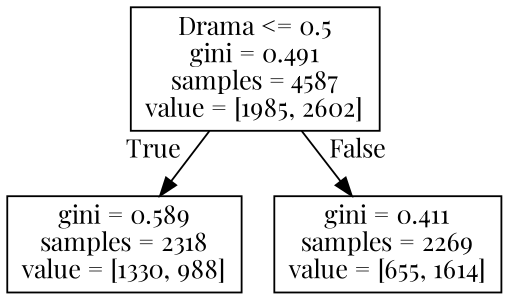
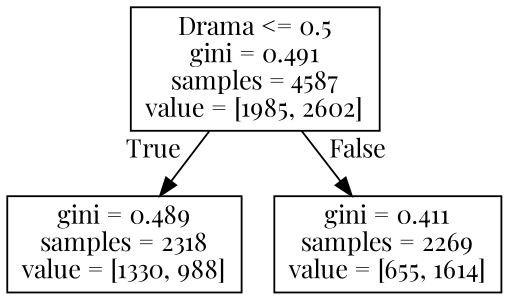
node "gini = 0.589 samples = 2318 value = [1330, 988]": label "gini = 0.589 samples = 2318 value = [1330, 988]" -> "gini = 0.489 samples = 2318 value = [1330, 988]"
